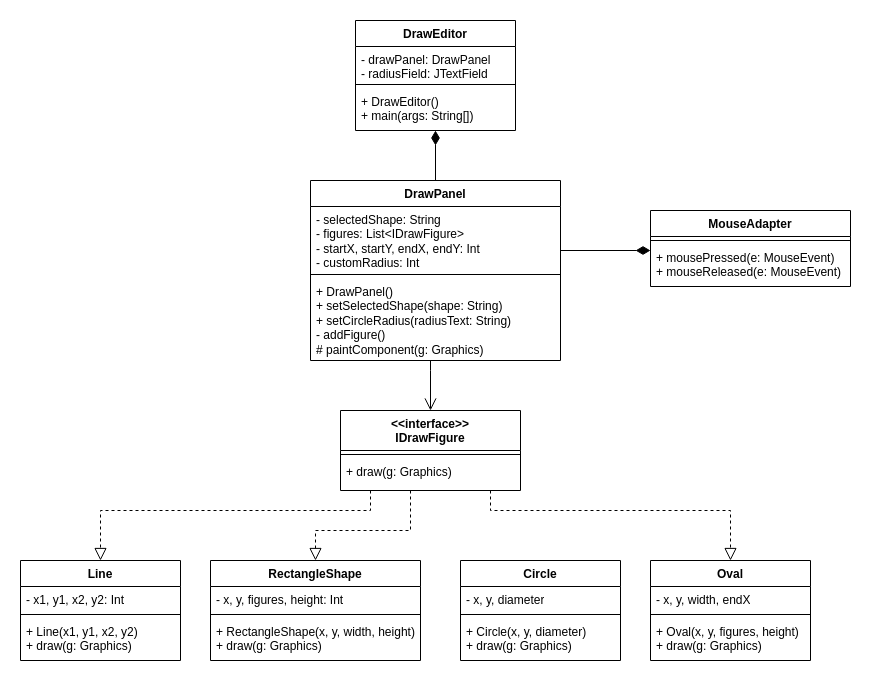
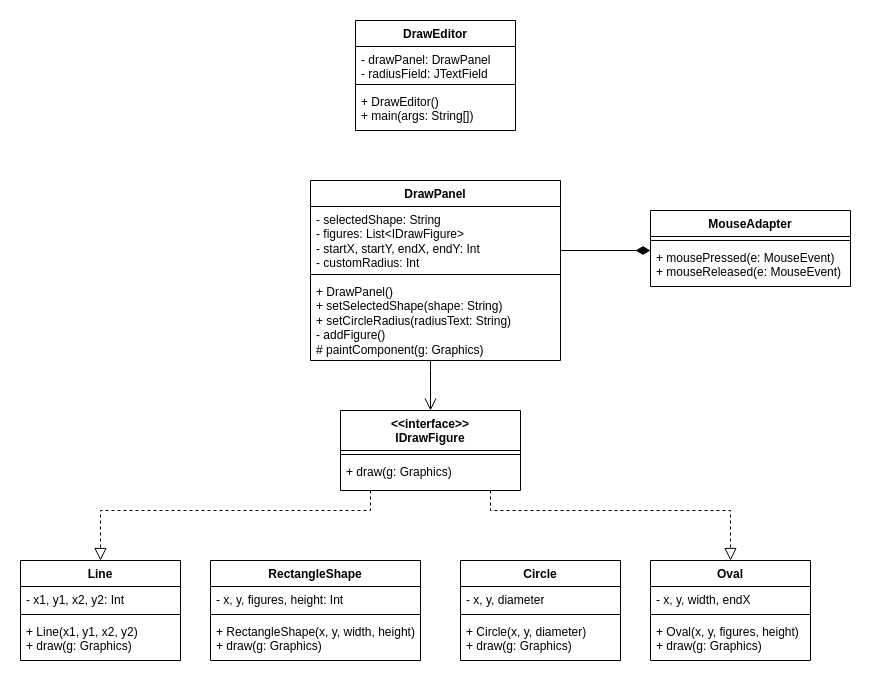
edge "DrawPanel" -> "DrawEditor": removed
edge "<<interface>> IDrawFigure" -> "RectangleShape": removed
